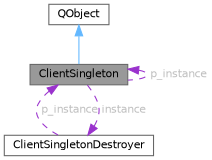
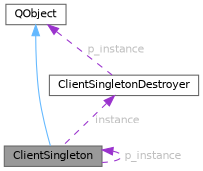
edge "ClientSingletonDestroyer" -> "ClientSingleton": now "ClientSingletonDestroyer" -> "QObject"
